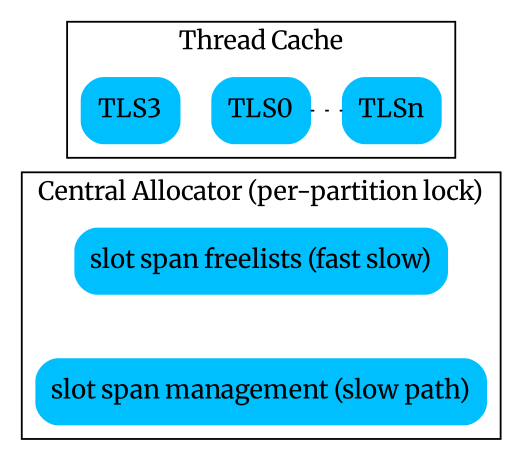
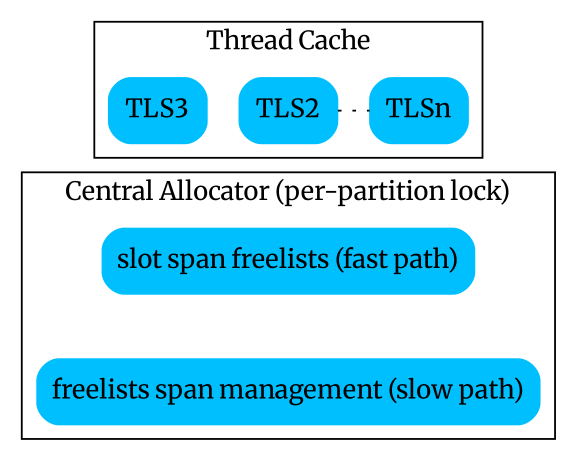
node "TLS0": label "TLS0" -> "TLS2"
node "slot span freelists (fast slow)": label "slot span freelists (fast slow)" -> "slot span freelists (fast path)"
node "slot span management (slow path)": label "slot span management (slow path)" -> "freelists span management (slow path)"
